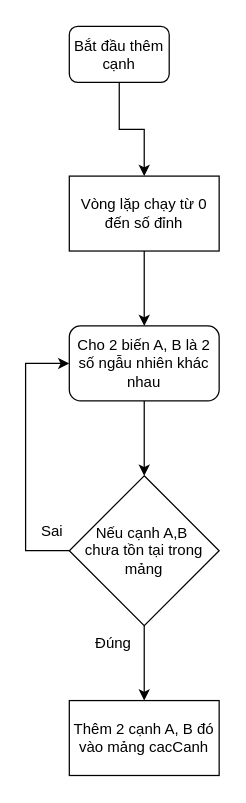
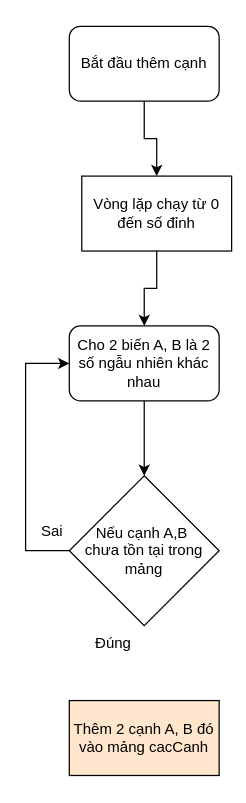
node "Bắt đầu thêm cạnh": size 100x56 -> 150x75
node "Vòng lặp chạy từ 0 đến số đỉnh": moved (144, 213) -> (157, 213)
edge "Nếu cạnh A,B chưa tồn tại trong mảng" -> "Thêm 2 cạnh A, B đó vào mảng cacCanh": removed
node "Thêm 2 cạnh A, B đó vào mảng cacCanh": fillcolor #ffffff -> #ffe6cc
